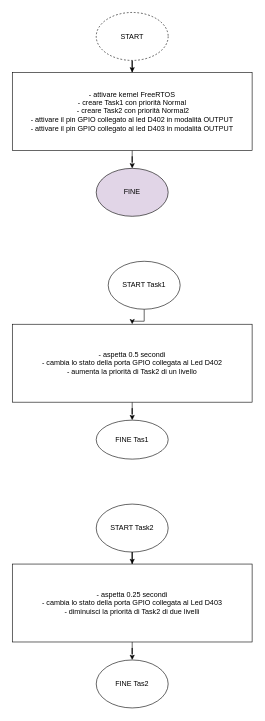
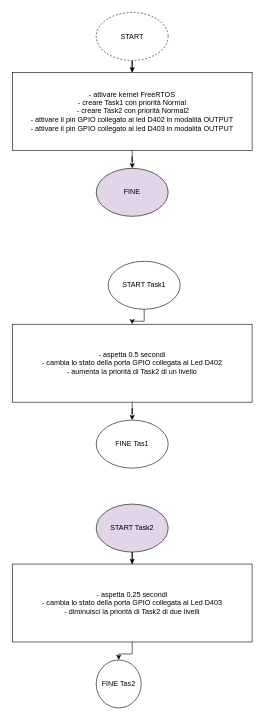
node "FINE Tas1": size 72x39 -> 72x48
node "START Task2": fillcolor #ffffff -> #e1d5e7
node "FINE Tas2": size 72x48 -> 45x48
